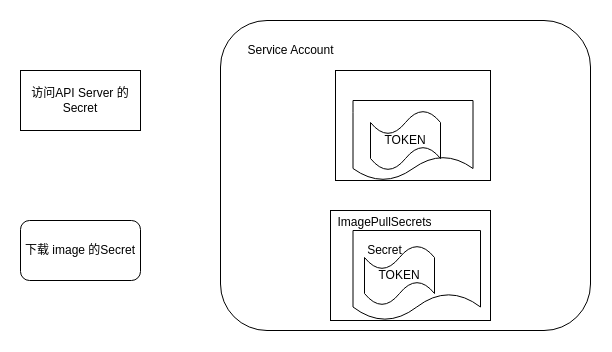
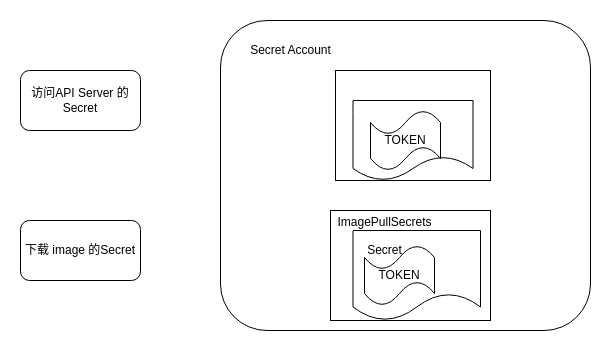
node "Service Account": label "Service Account" -> "Secret Account"
node "访问API Server 的Secret": shape rectangle -> rounded rectangle
